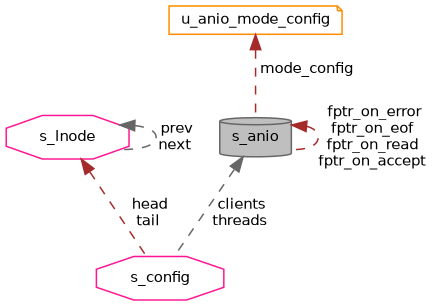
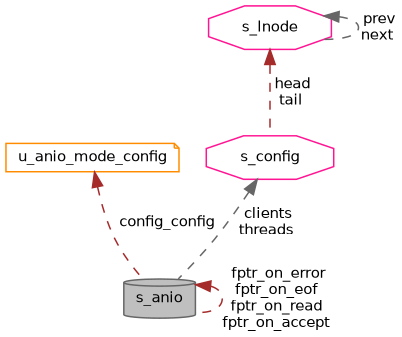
edge "s_anio" -> "u_anio_mode_config": label " mode_config" -> " config_config"
edge "s_config" -> "s_anio": reversed
